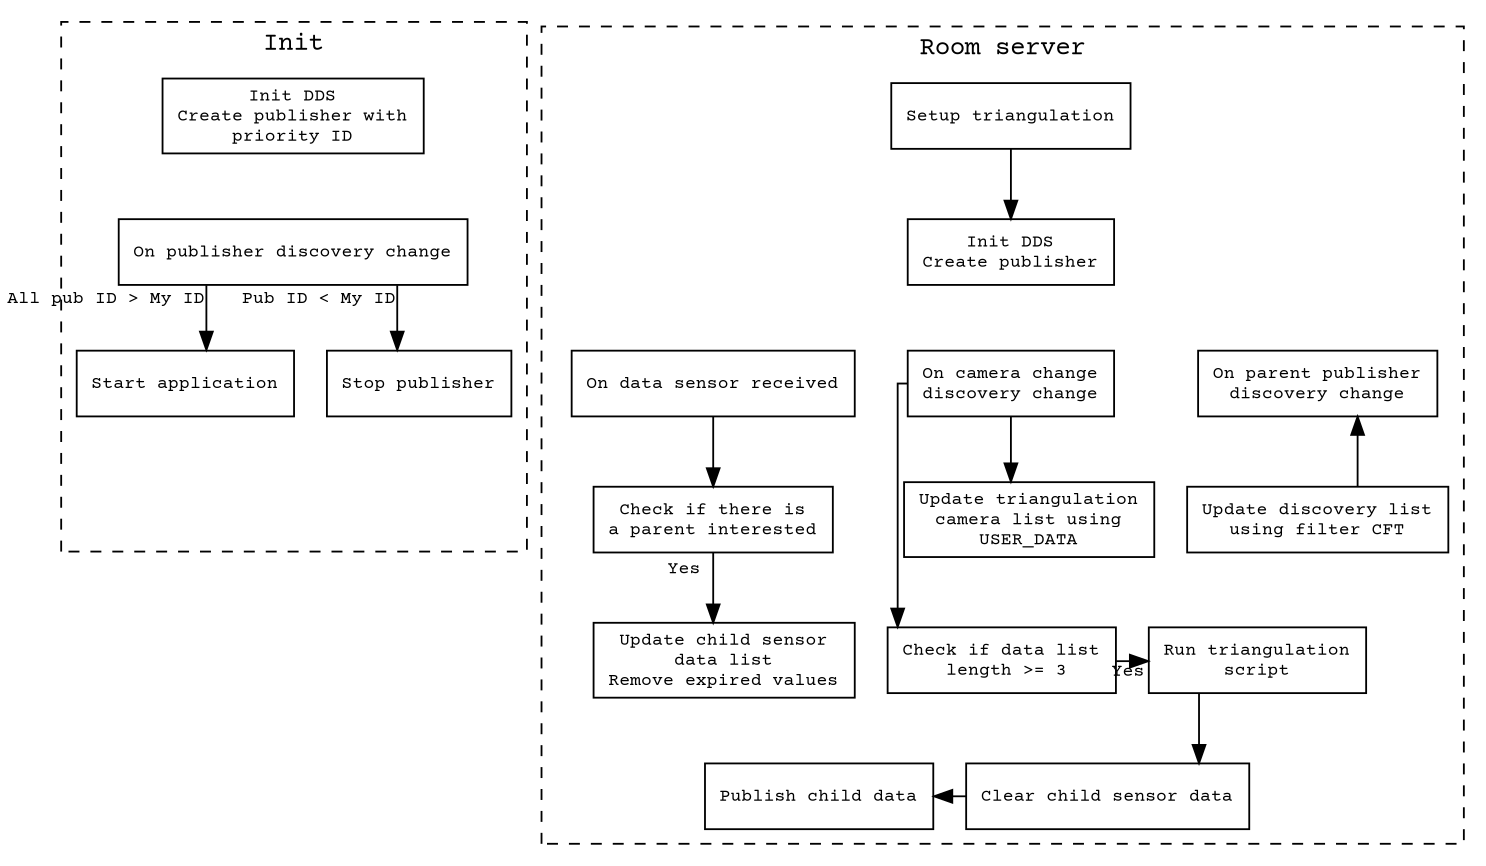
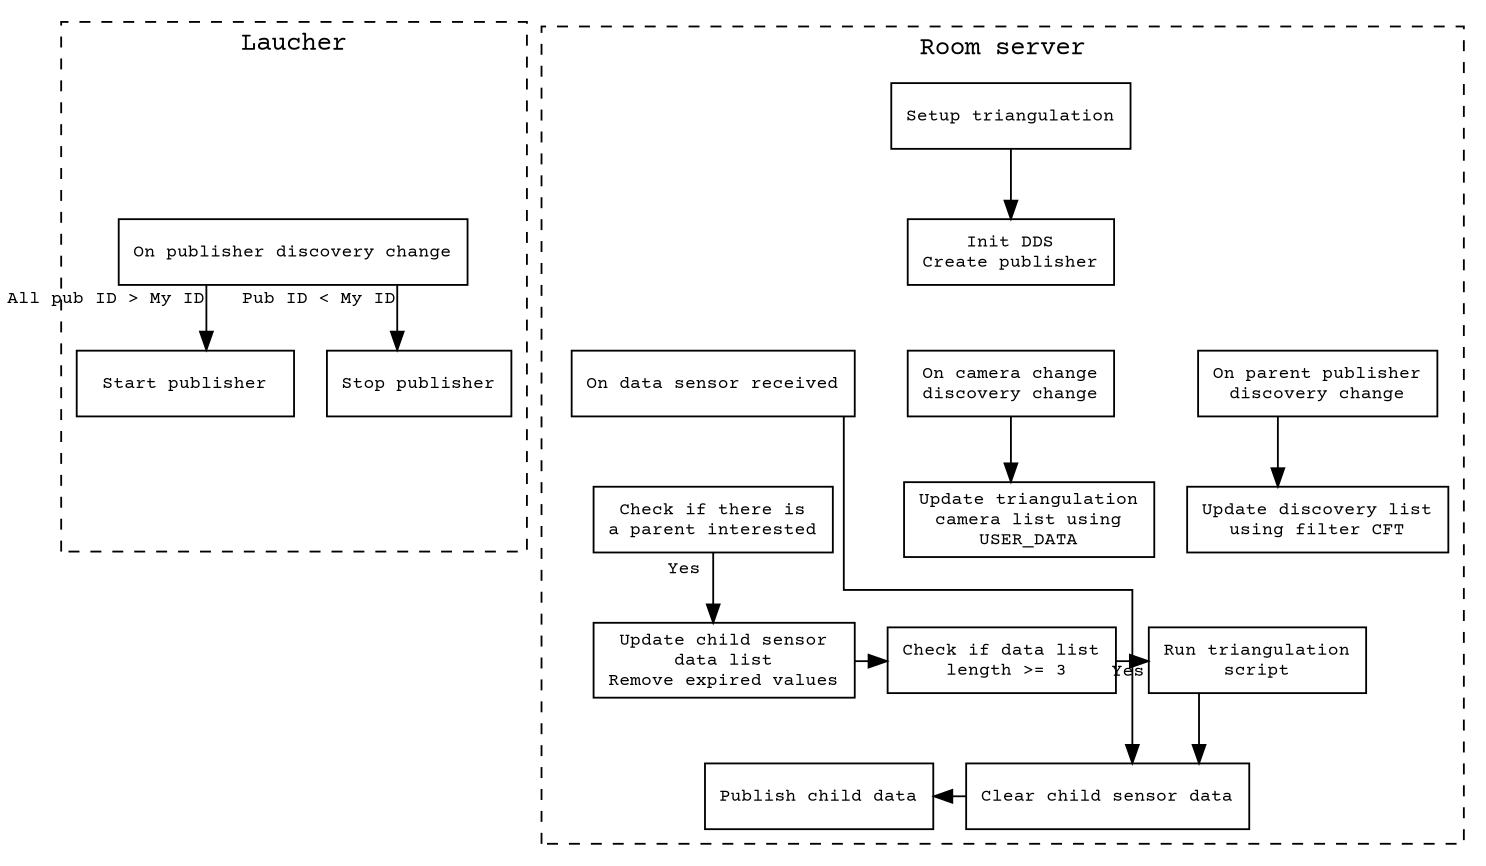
cluster "Init": label "Init" -> "Laucher"
node "Init DDS Create publisher with priority ID": removed
node "Start application": label "Start application" -> "Start publisher"
edge "On data sensor received" -> "Check if there is a parent interested": now "On data sensor received" -> "Clear child sensor data"
edge "Update discovery list using filter CFT" -> "On parent publisher discovery change": reversed
edge "On camera change discovery change" -> "Check if data list length >= 3": now "Update child sensor data list Remove expired values" -> "Check if data list length >= 3"
